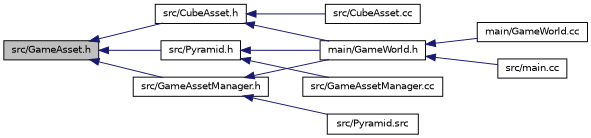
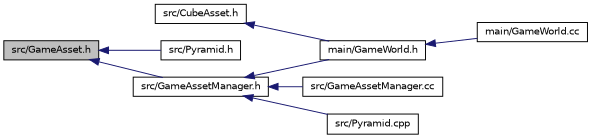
node "src/CubeAsset.cc": removed
edge "src/CubeAsset.h" -> "src/GameAsset.h": removed
edge "main/GameWorld.h" -> "src/Pyramid.h": removed
node "src/main.cc": removed
edge "src/GameAssetManager.cc" -> "src/Pyramid.h": now "src/GameAssetManager.cc" -> "src/GameAssetManager.h"
node "src/Pyramid.src": label "src/Pyramid.src" -> "src/Pyramid.cpp"
